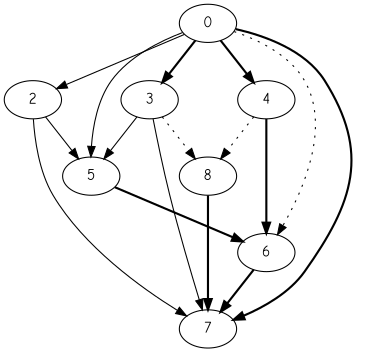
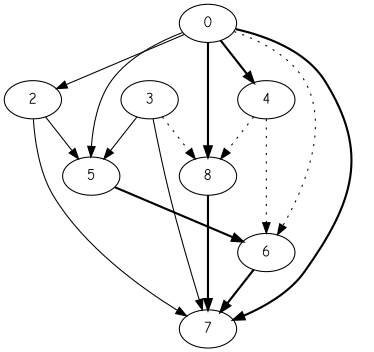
edge "0" -> "3": now "0" -> "8"
edge "4" -> "6": style bold -> dotted
